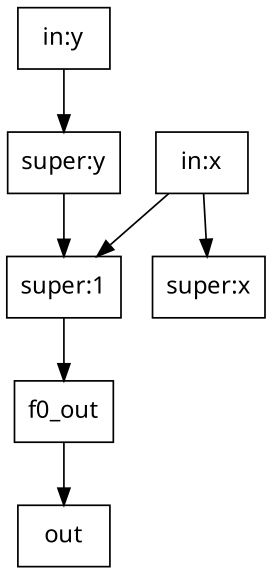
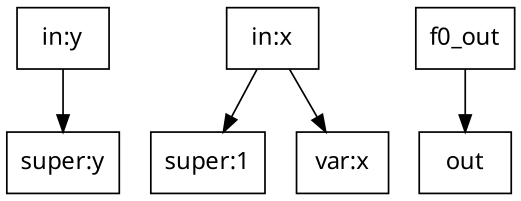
edge "super:y" -> "super:1": removed
node "super:x": label "super:x" -> "var:x"
edge "super:1" -> "f0_out": removed
